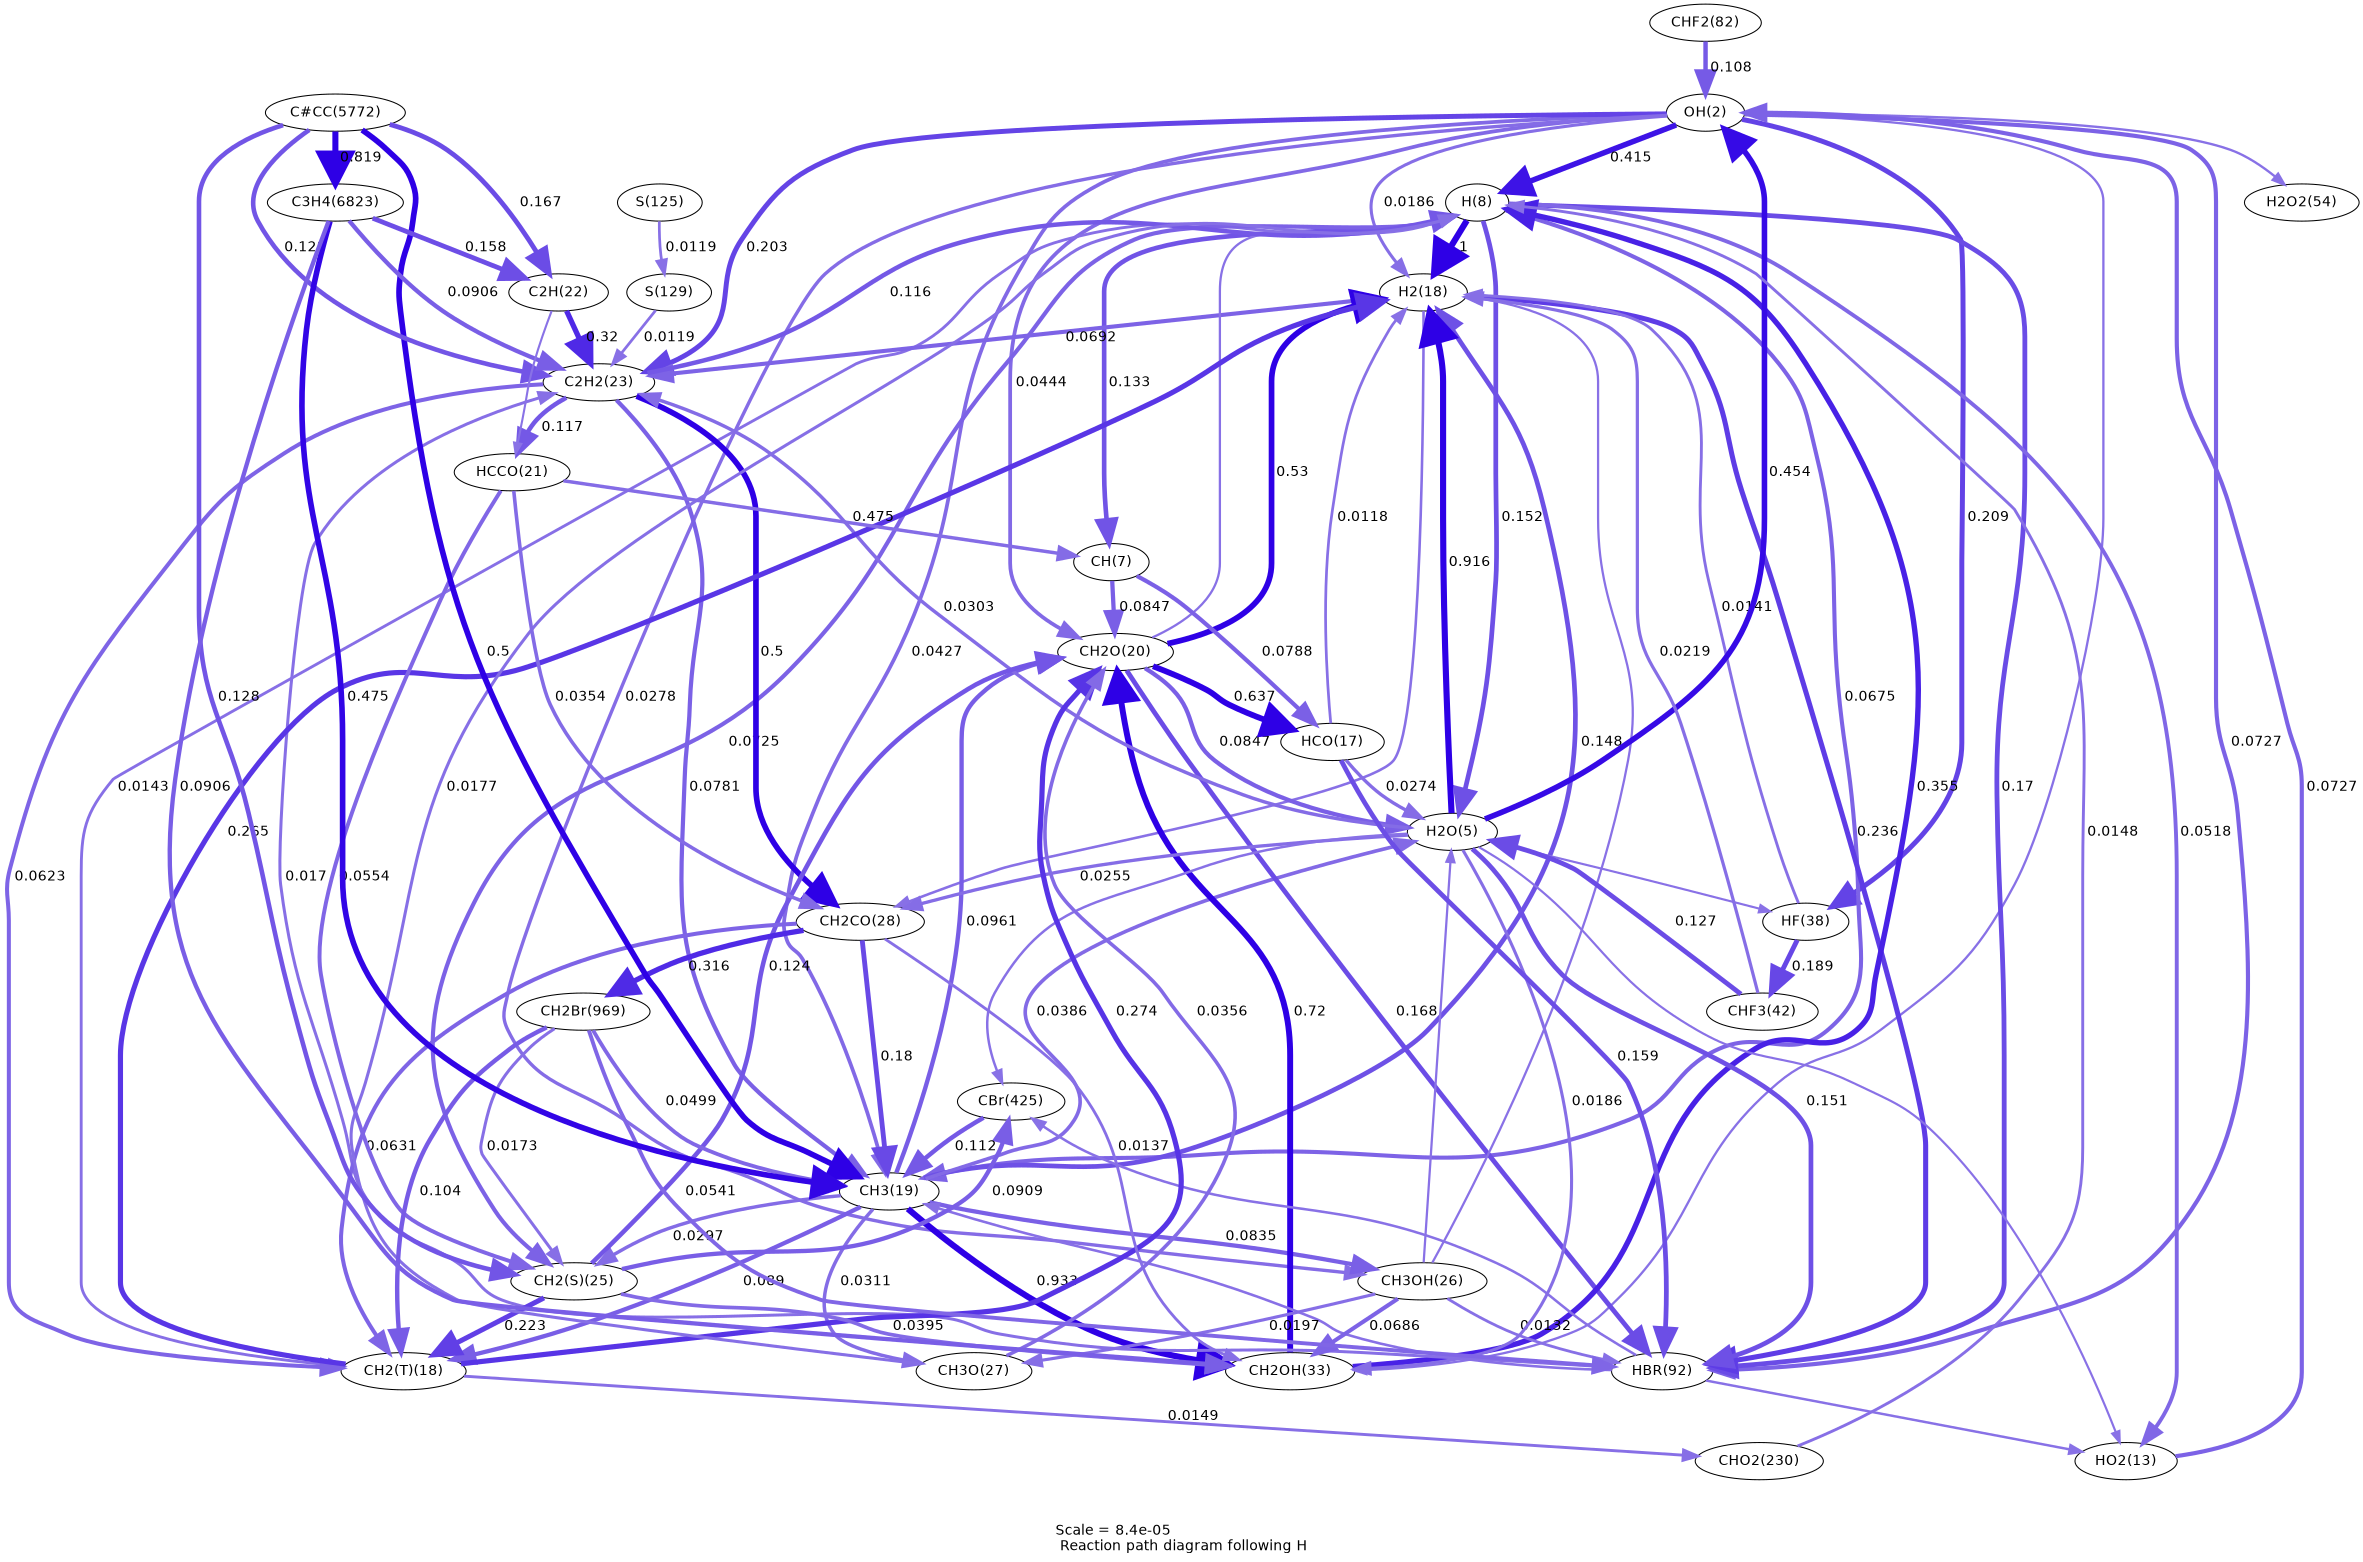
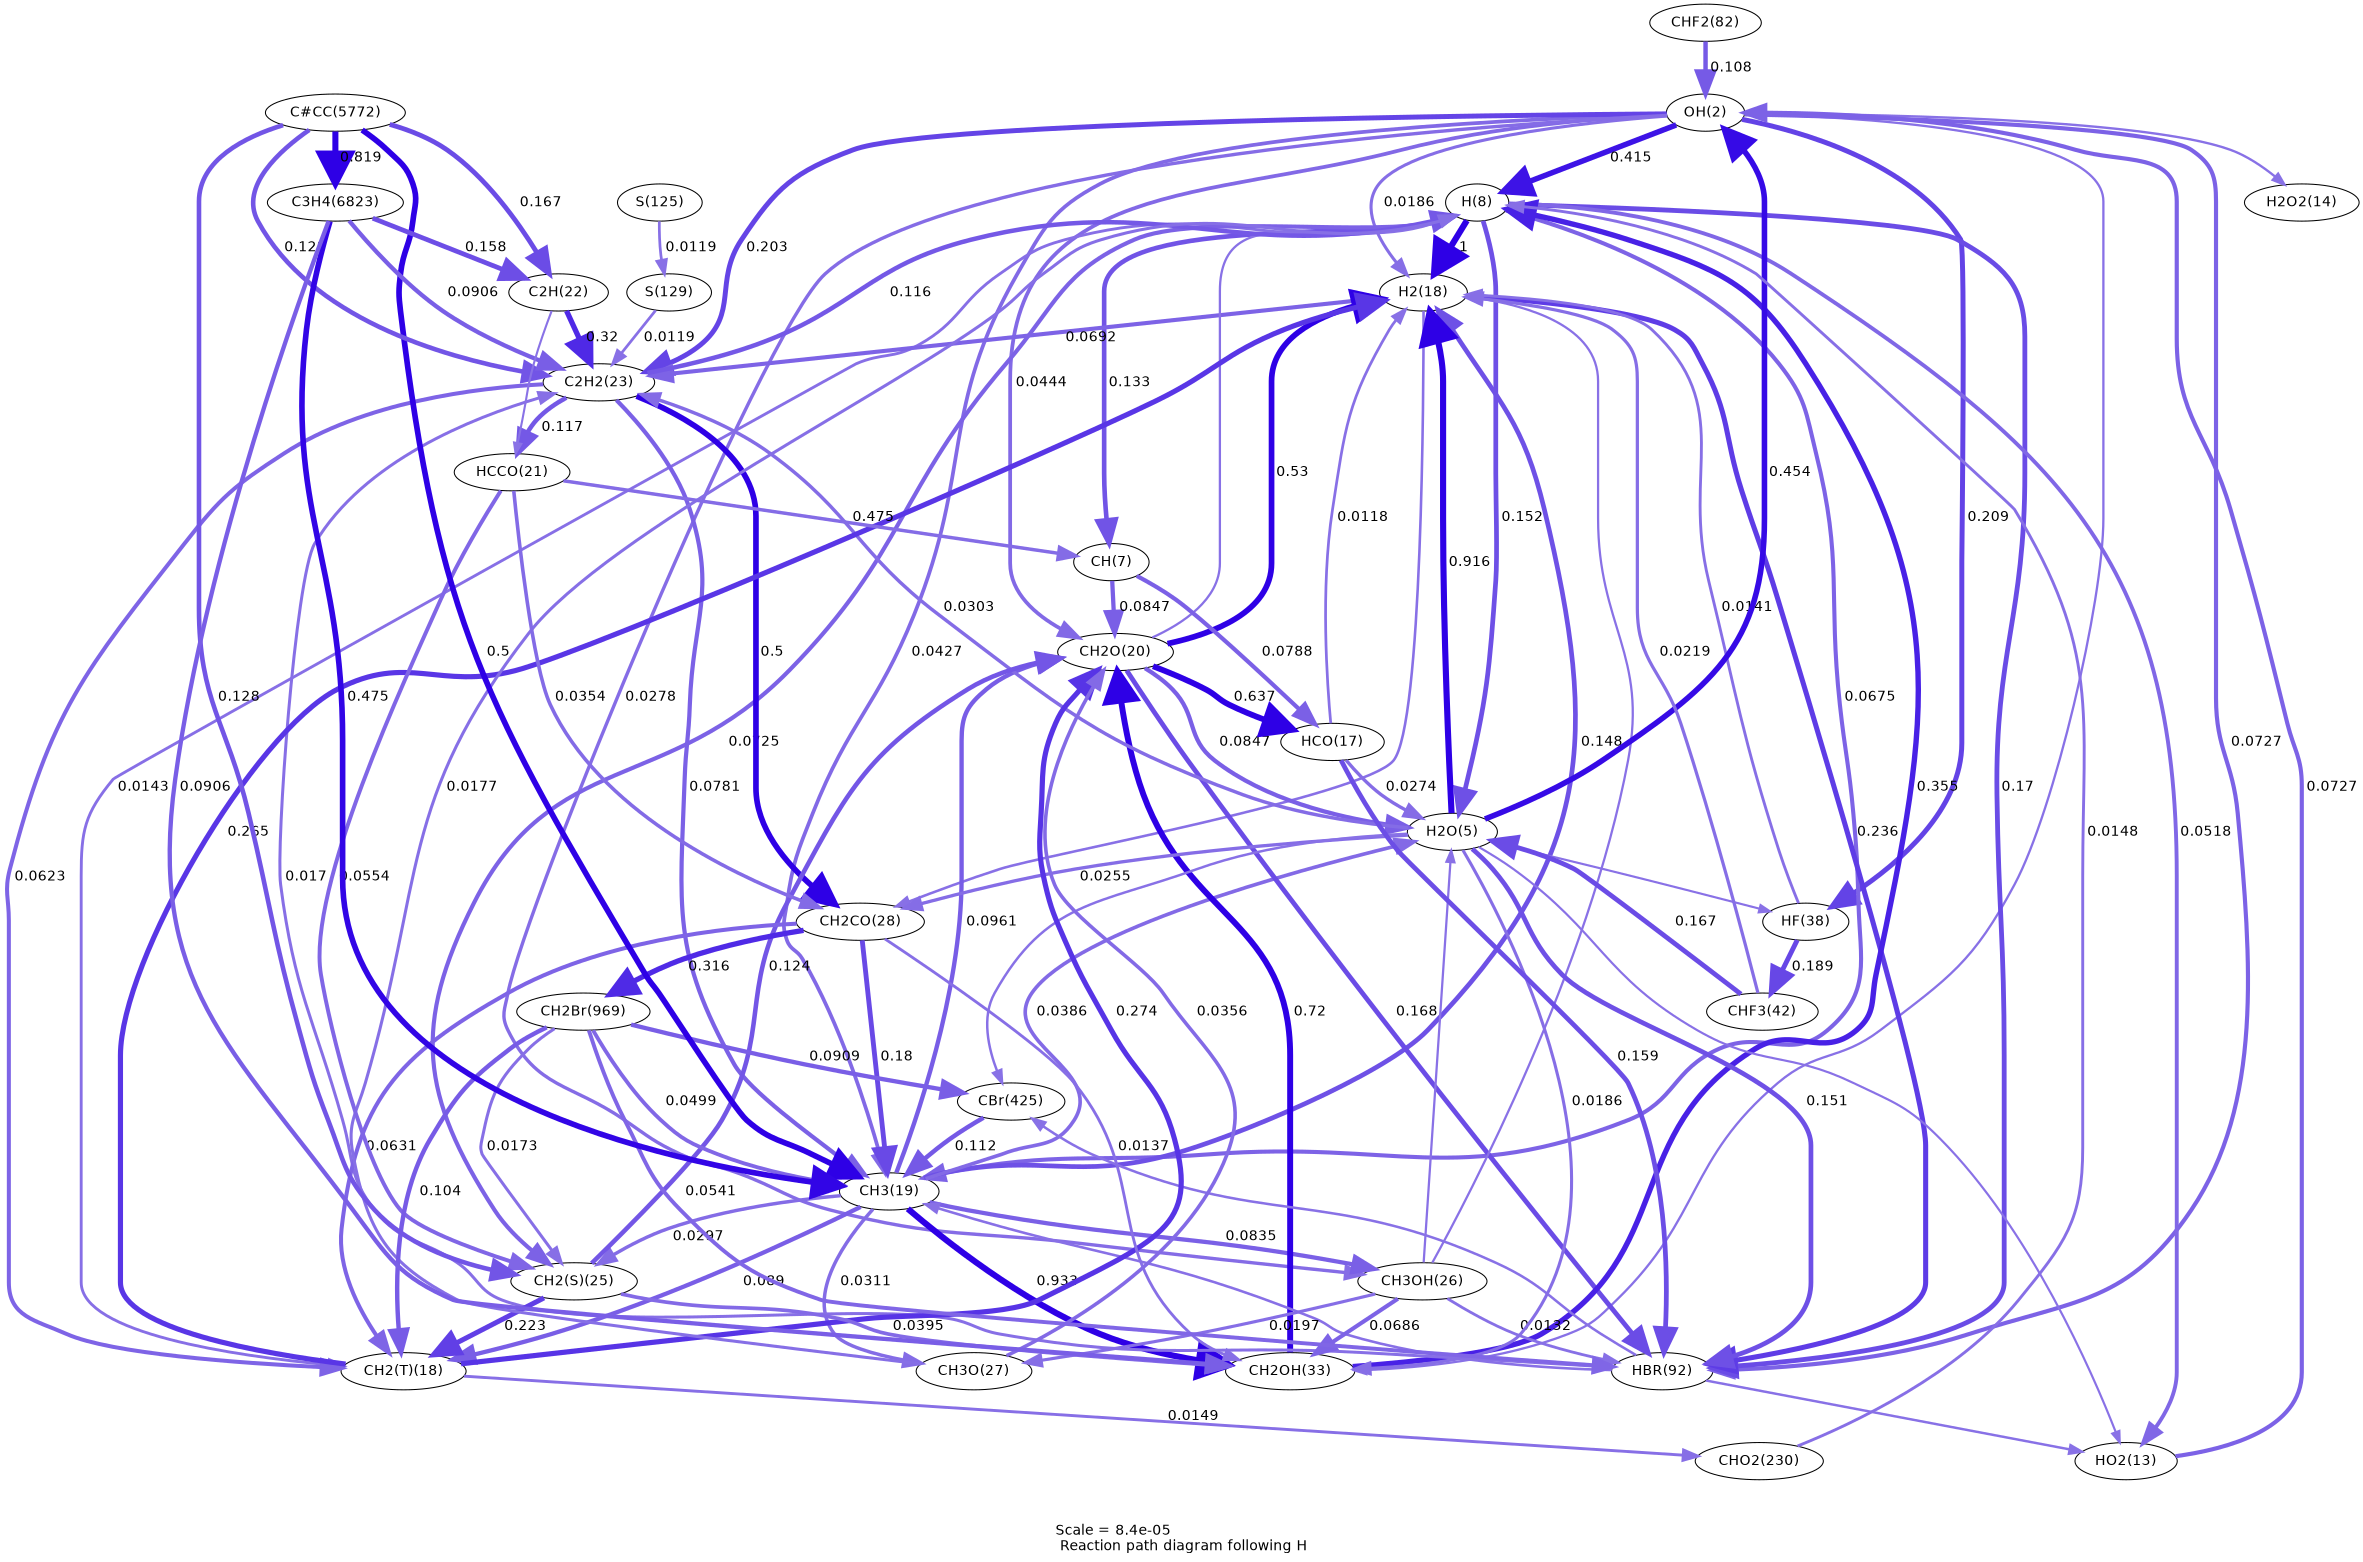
node "H2O2(54)": label "H2O2(54)" -> "H2O2(14)"
edge "CHF3(42)" -> "H2O(5)": label " 0.127" -> " 0.167"
edge "CH2(S)(25)" -> "CBr(425)": now "CH2Br(969)" -> "CBr(425)"
